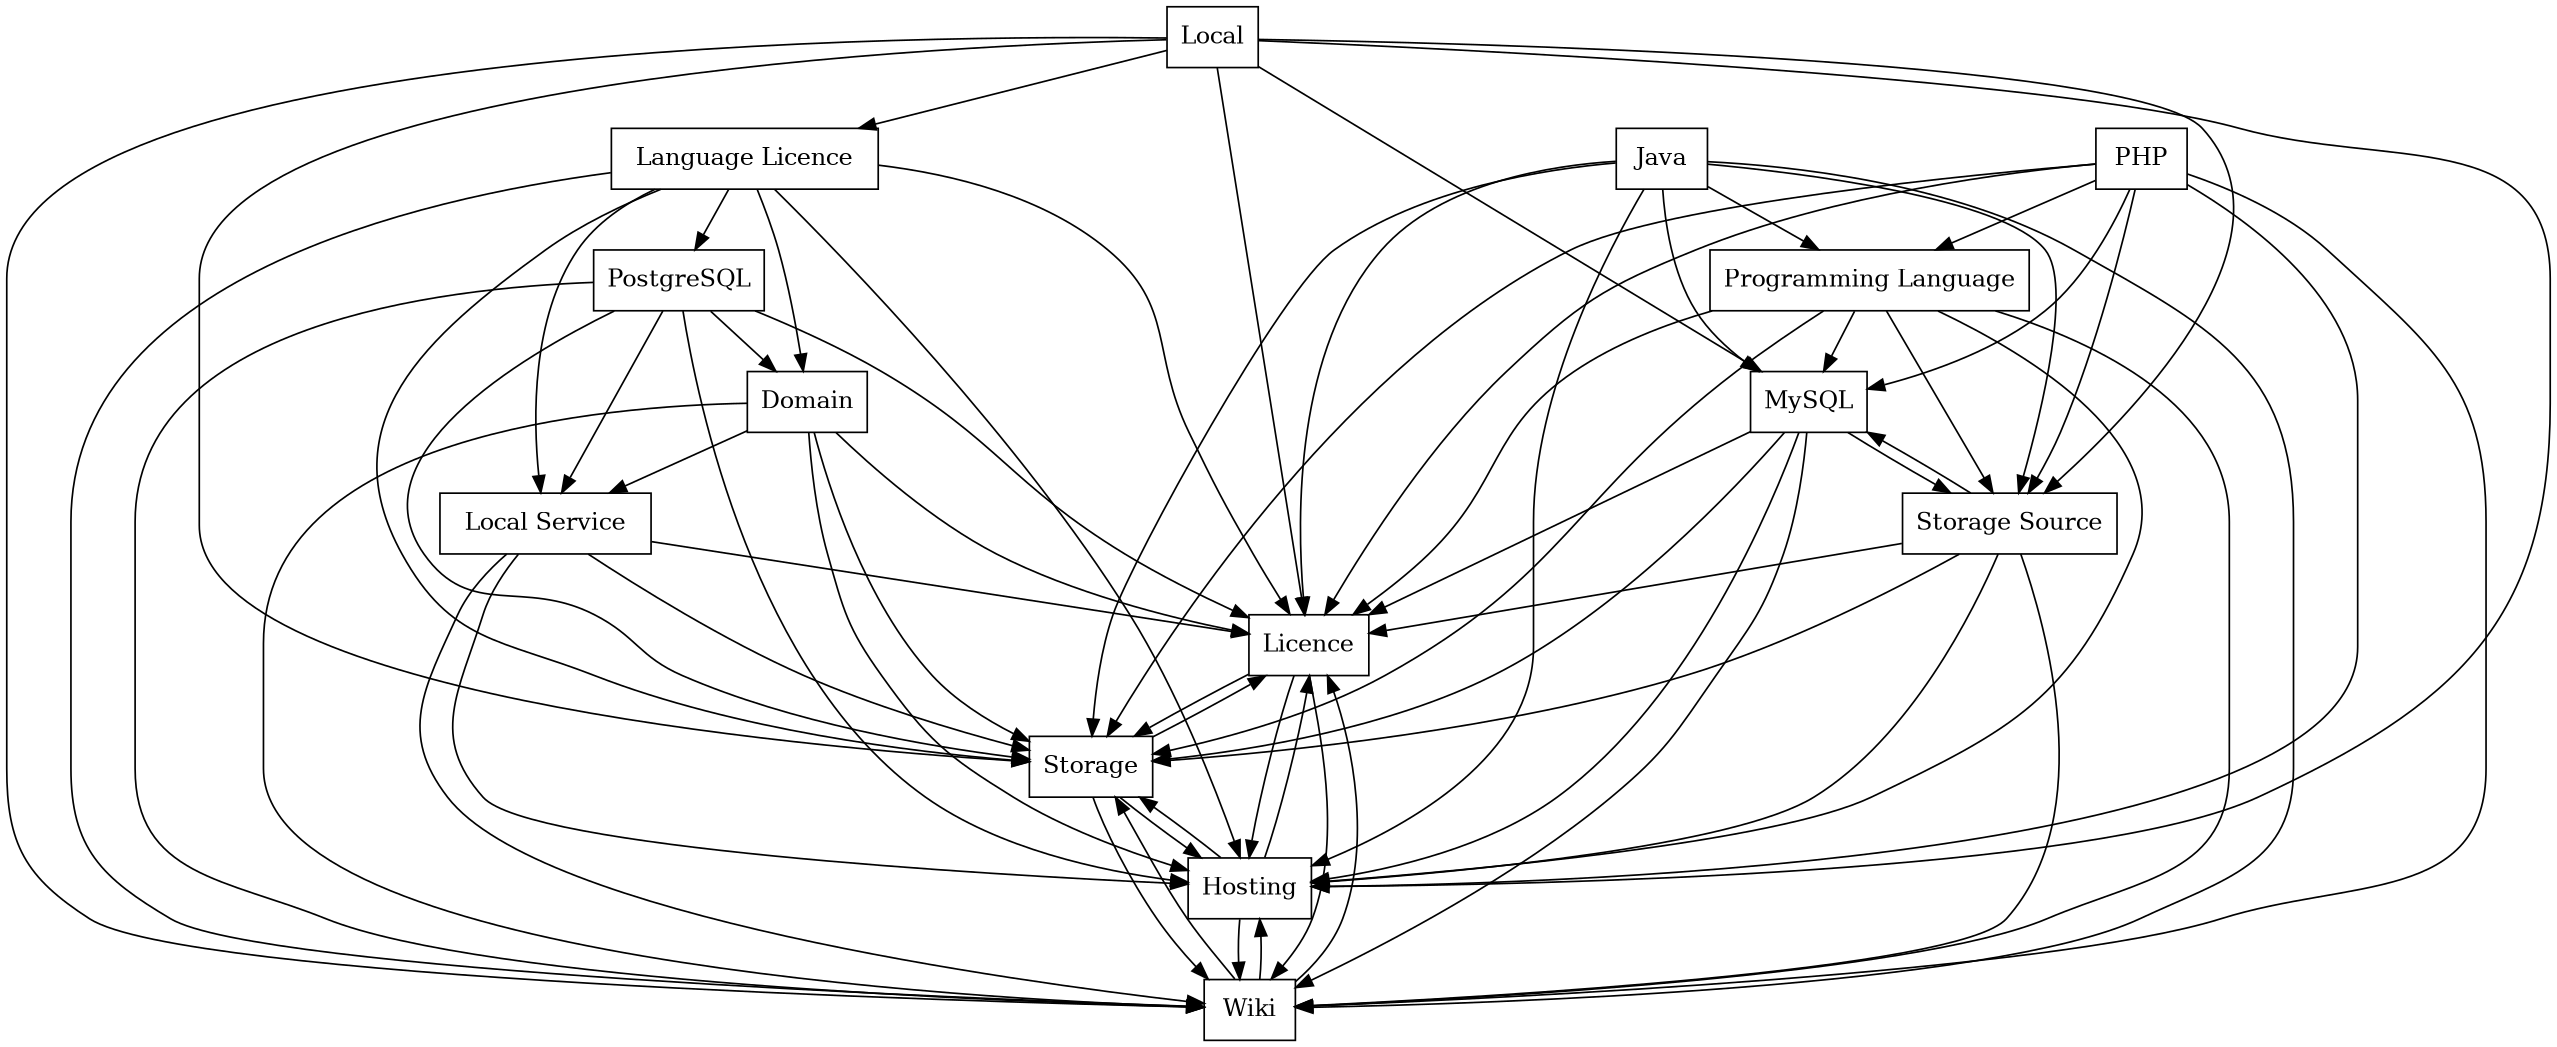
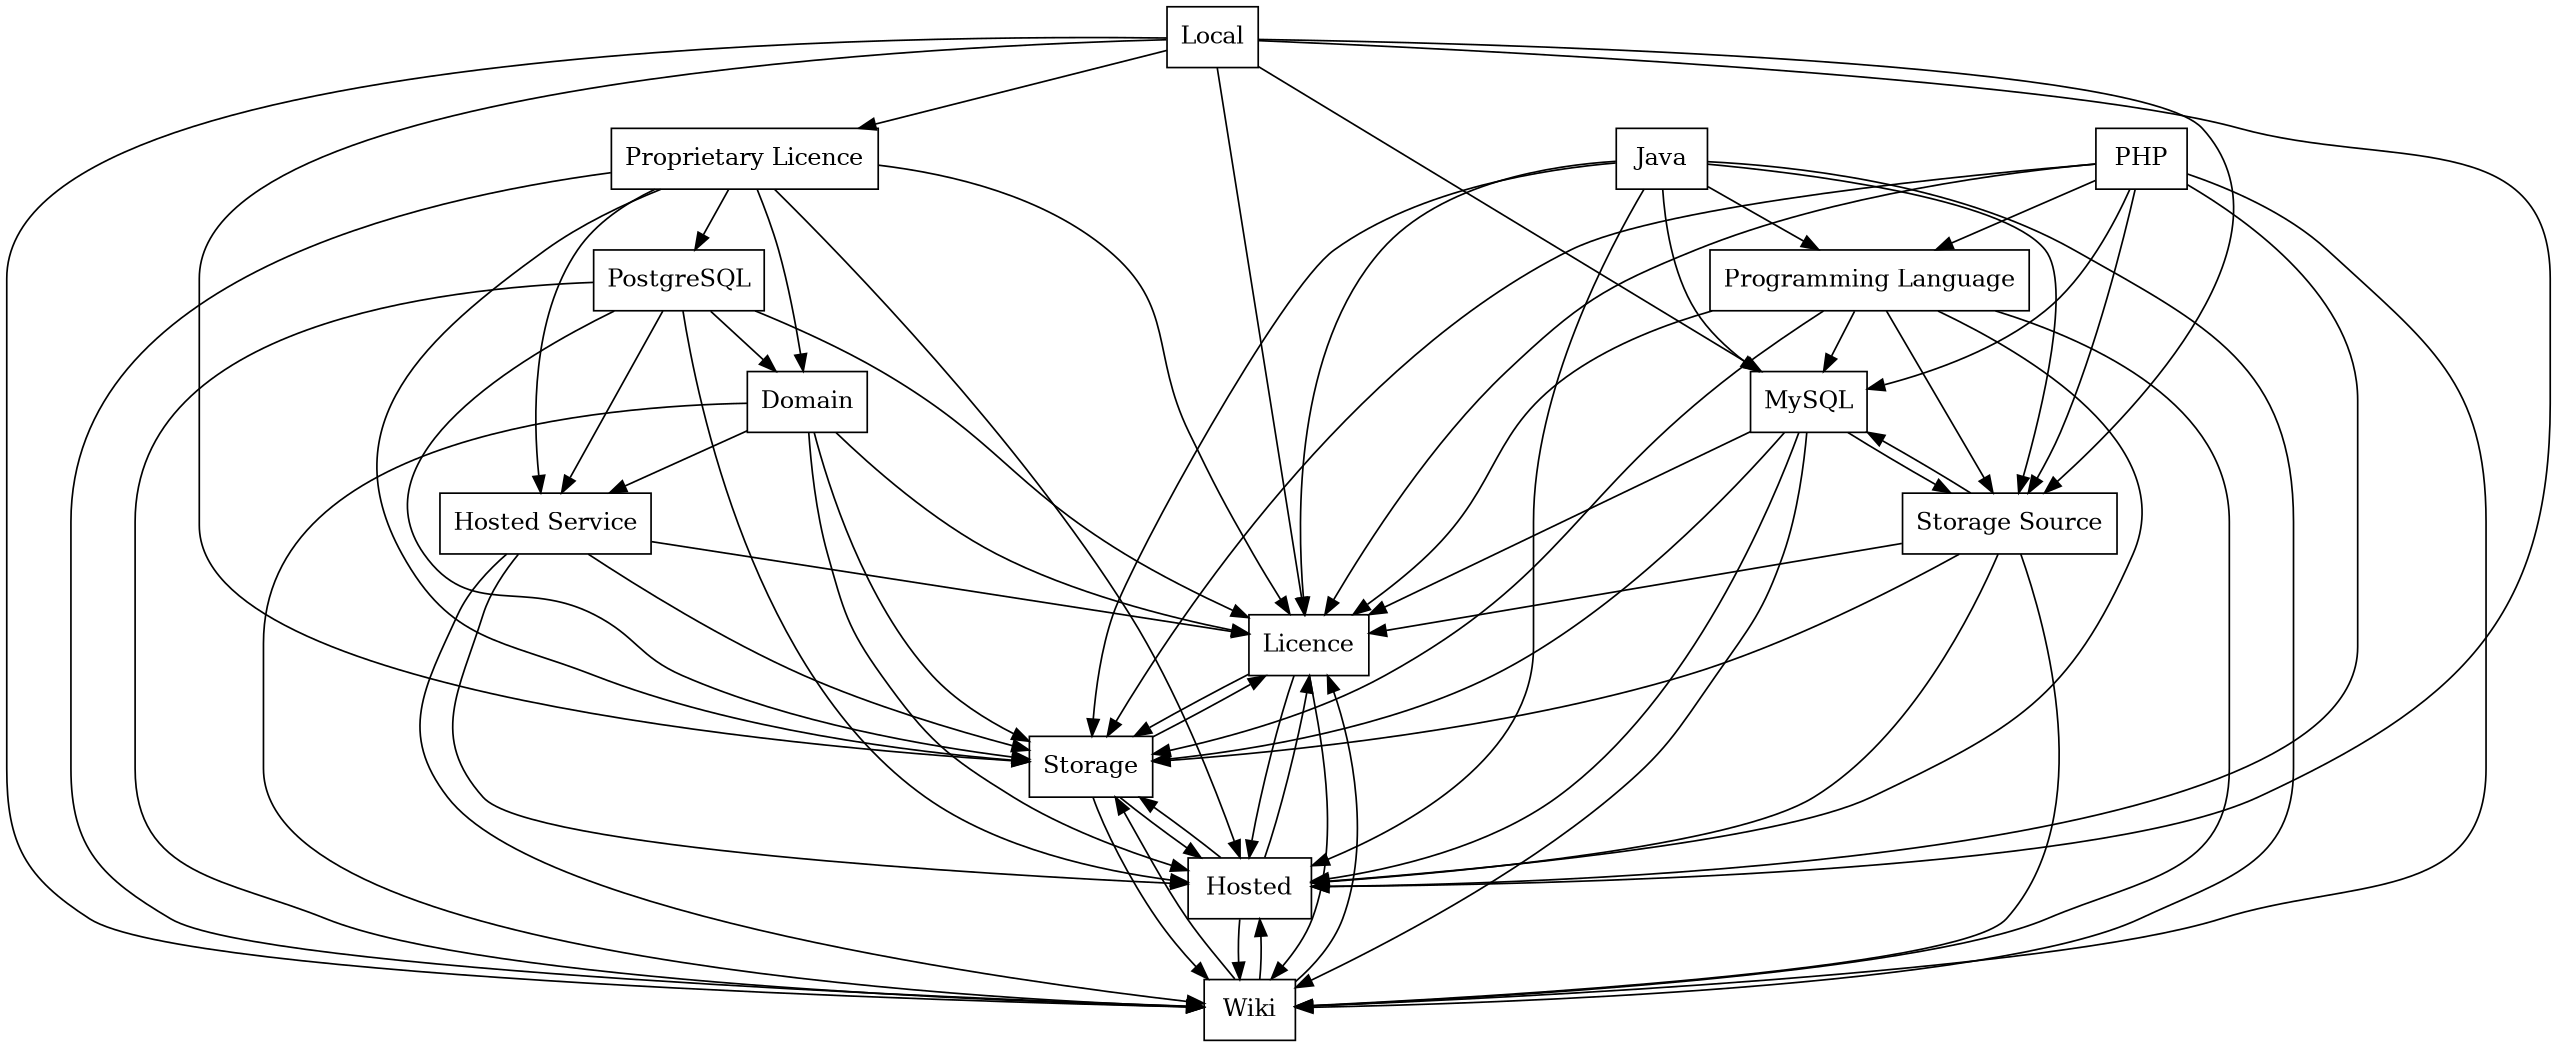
node "Language Licence": label "Language Licence" -> "Proprietary Licence"
node "Local Service": label "Local Service" -> "Hosted Service"
node "Hosting": label "Hosting" -> "Hosted"
